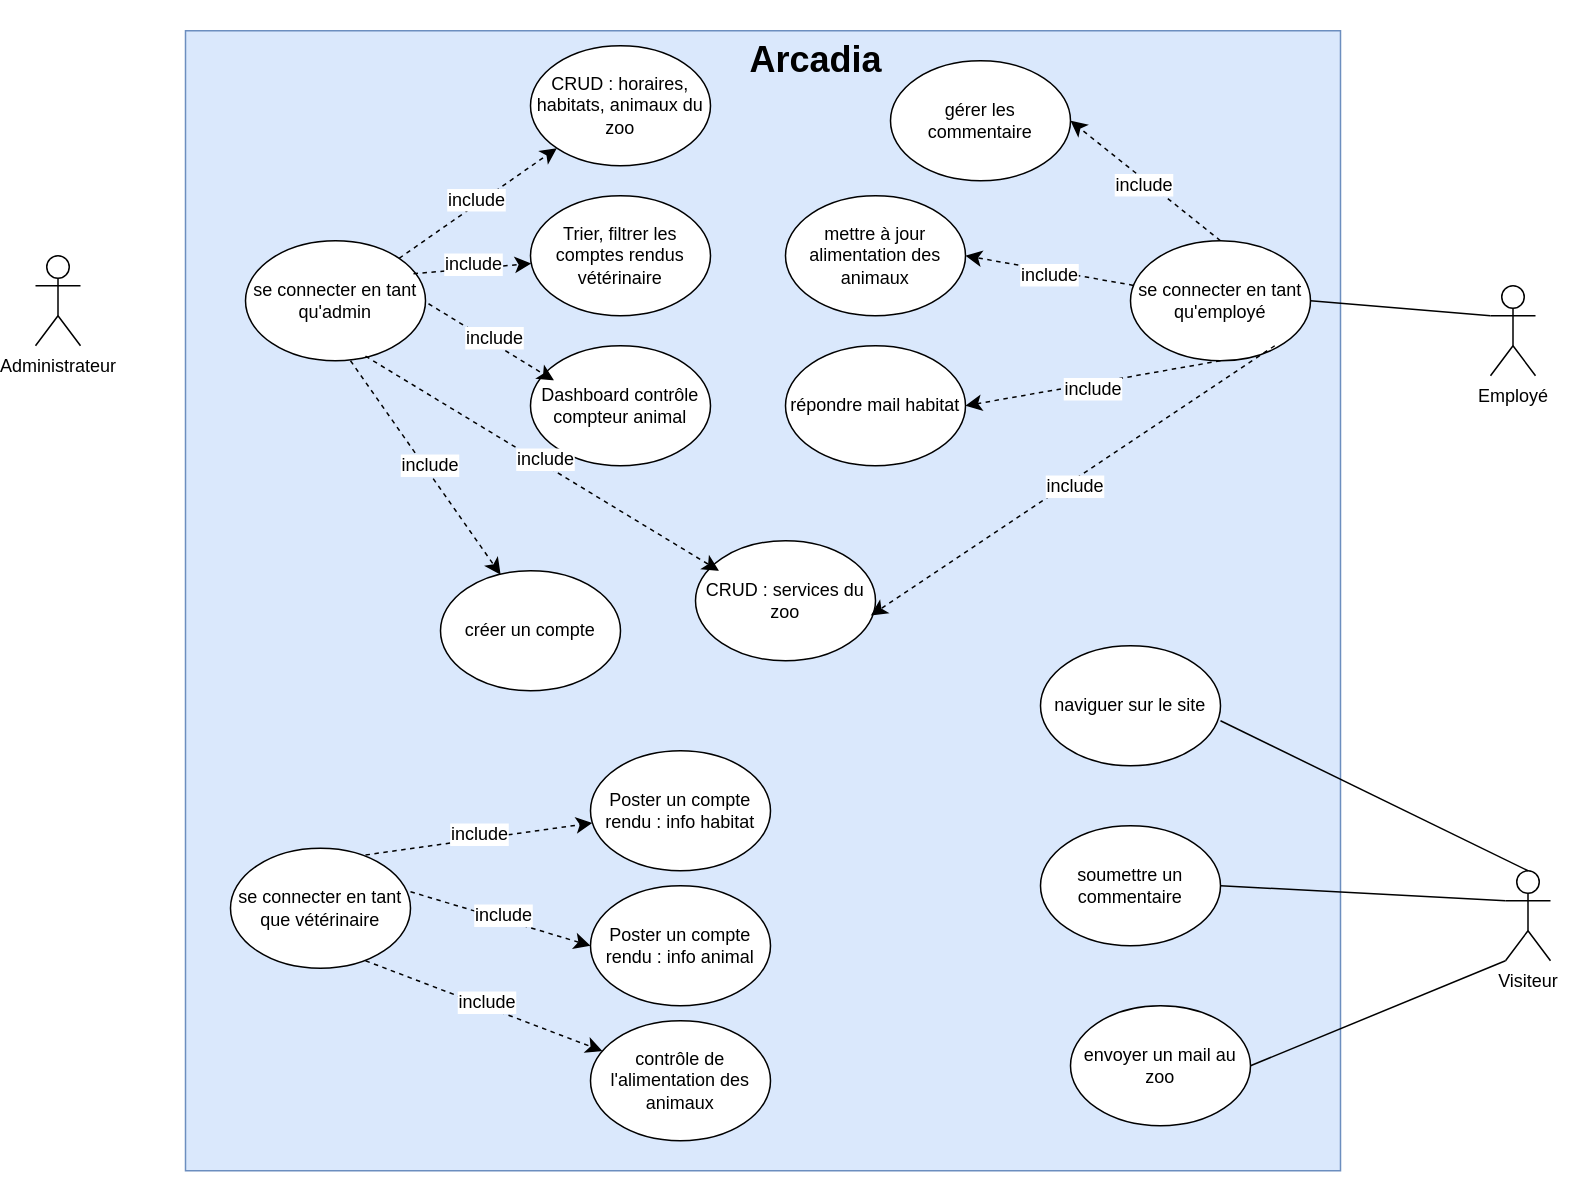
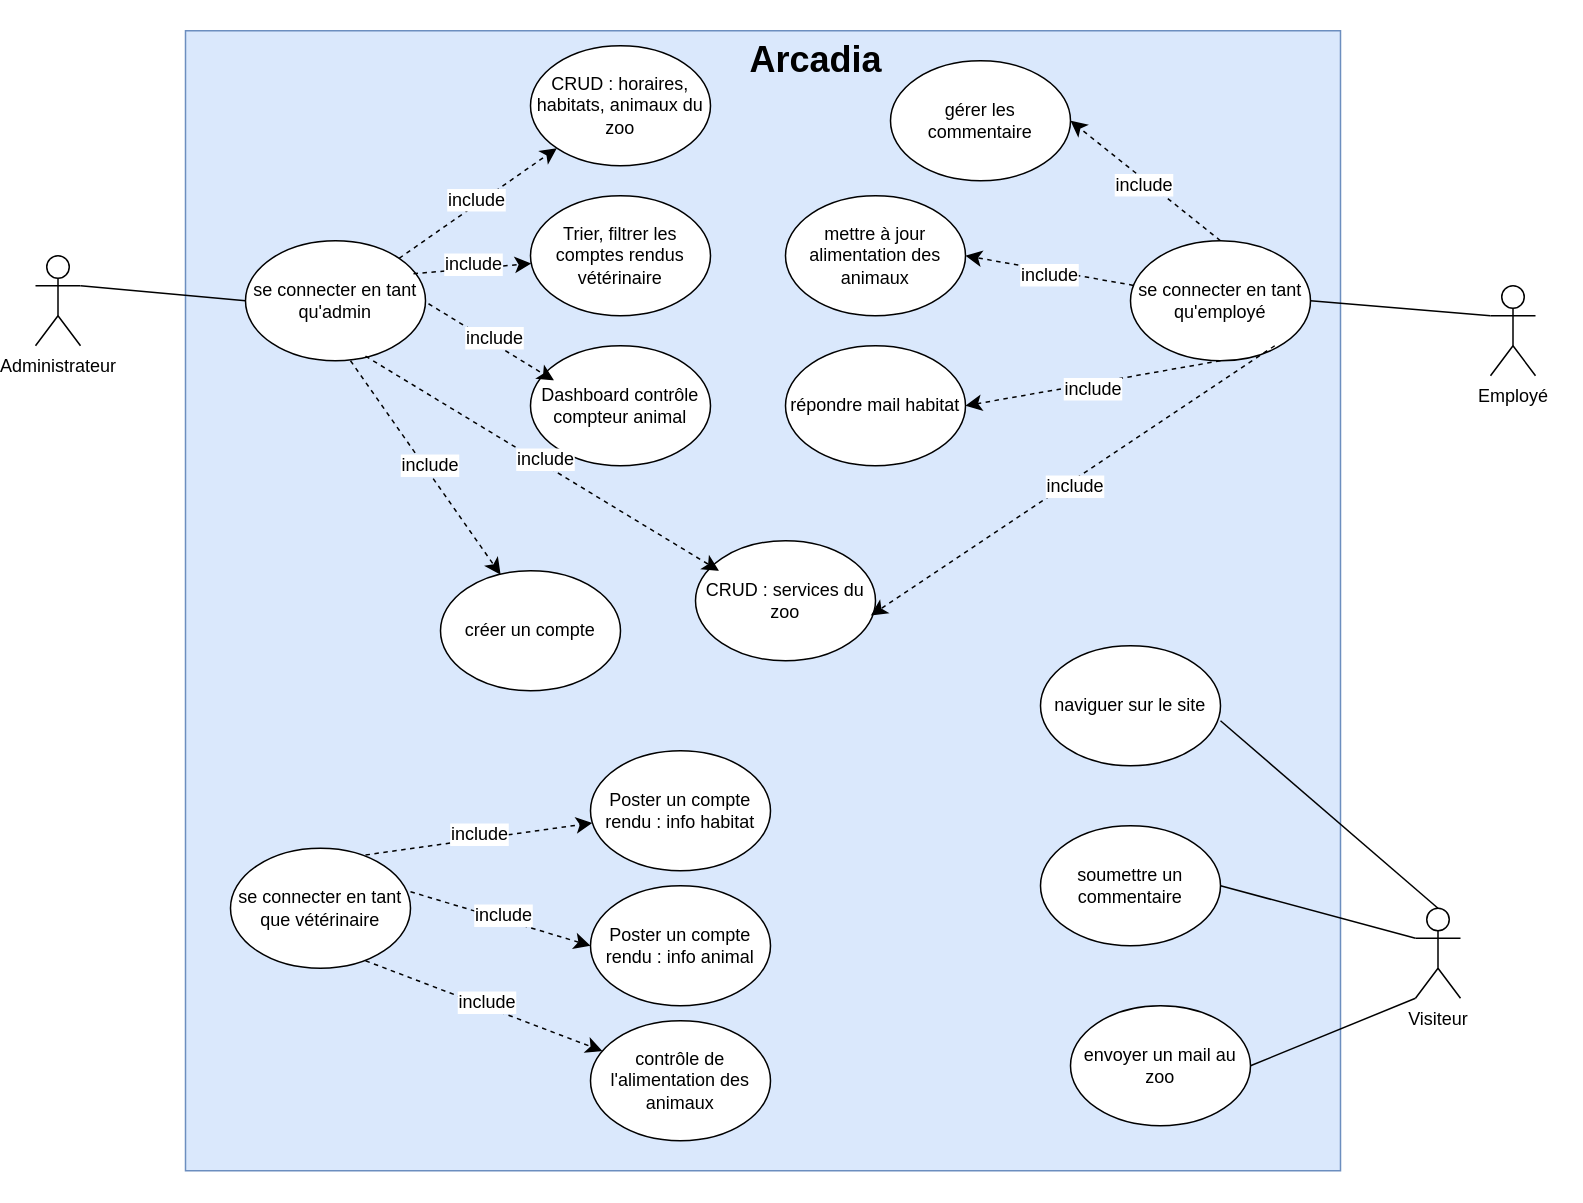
edge "Administrateur" -- "se connecter en tant qu'admin": added
node "Visiteur": moved (1528, 916) -> (1438, 953)
